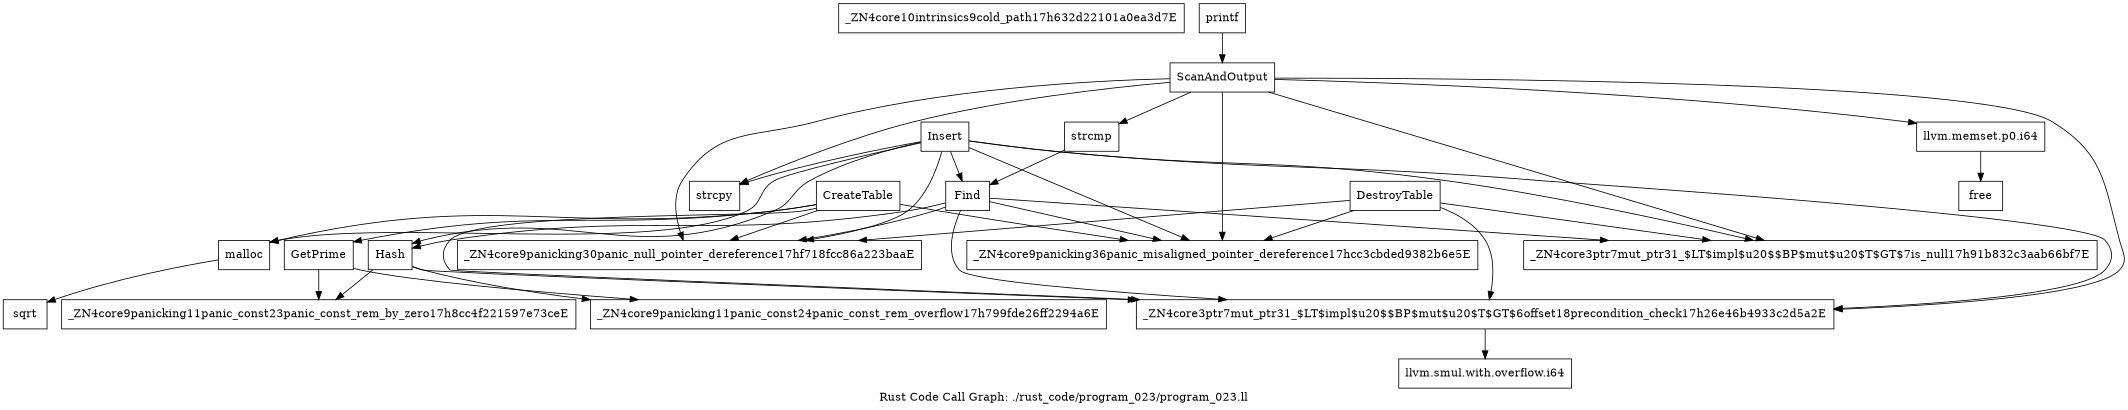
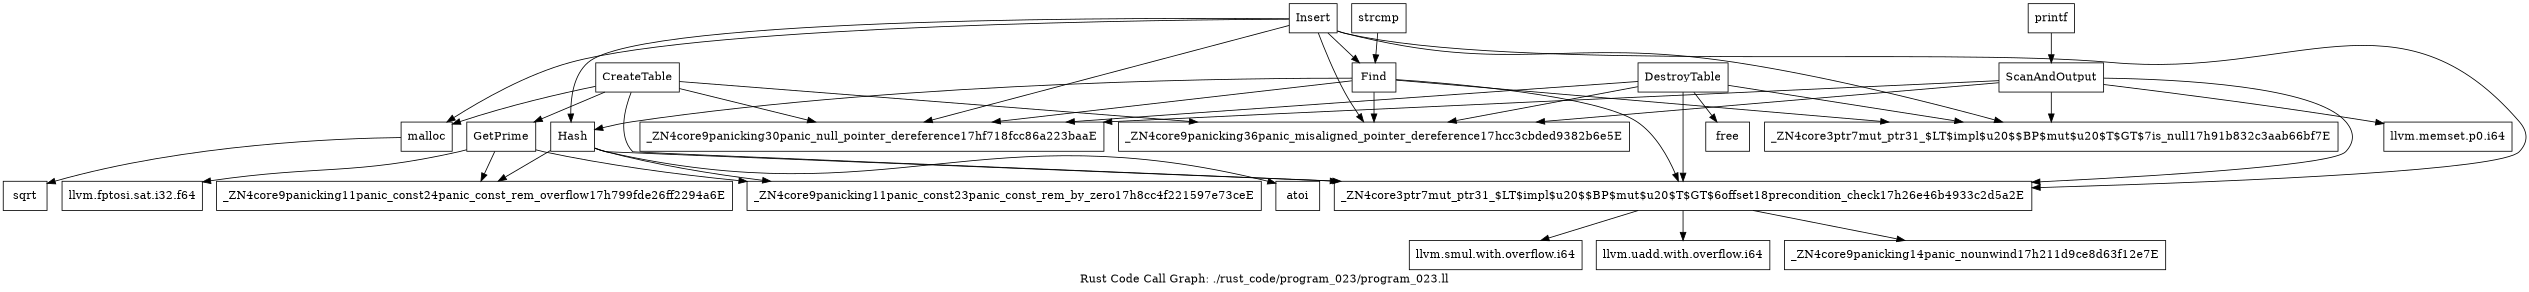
node "_ZN4core10intrinsics9cold_path17h632d22101a0ea3d7E": removed
edge "ScanAndOutput" -> "strcmp": removed
edge "llvm.memset.p0.i64" -> "free": now "DestroyTable" -> "free"
node "llvm.fptosi.sat.i32.f64": added
node "strcpy": removed
node "atoi": added
node "llvm.uadd.with.overflow.i64": added
node "_ZN4core9panicking14panic_nounwind17h211d9ce8d63f12e7E": added
